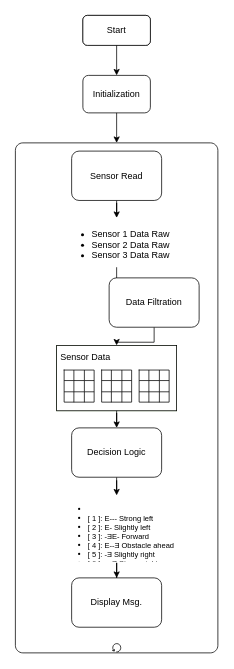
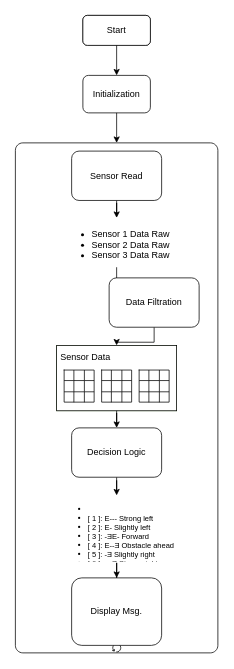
node "Display Msg.": size 90x49 -> 90x68
